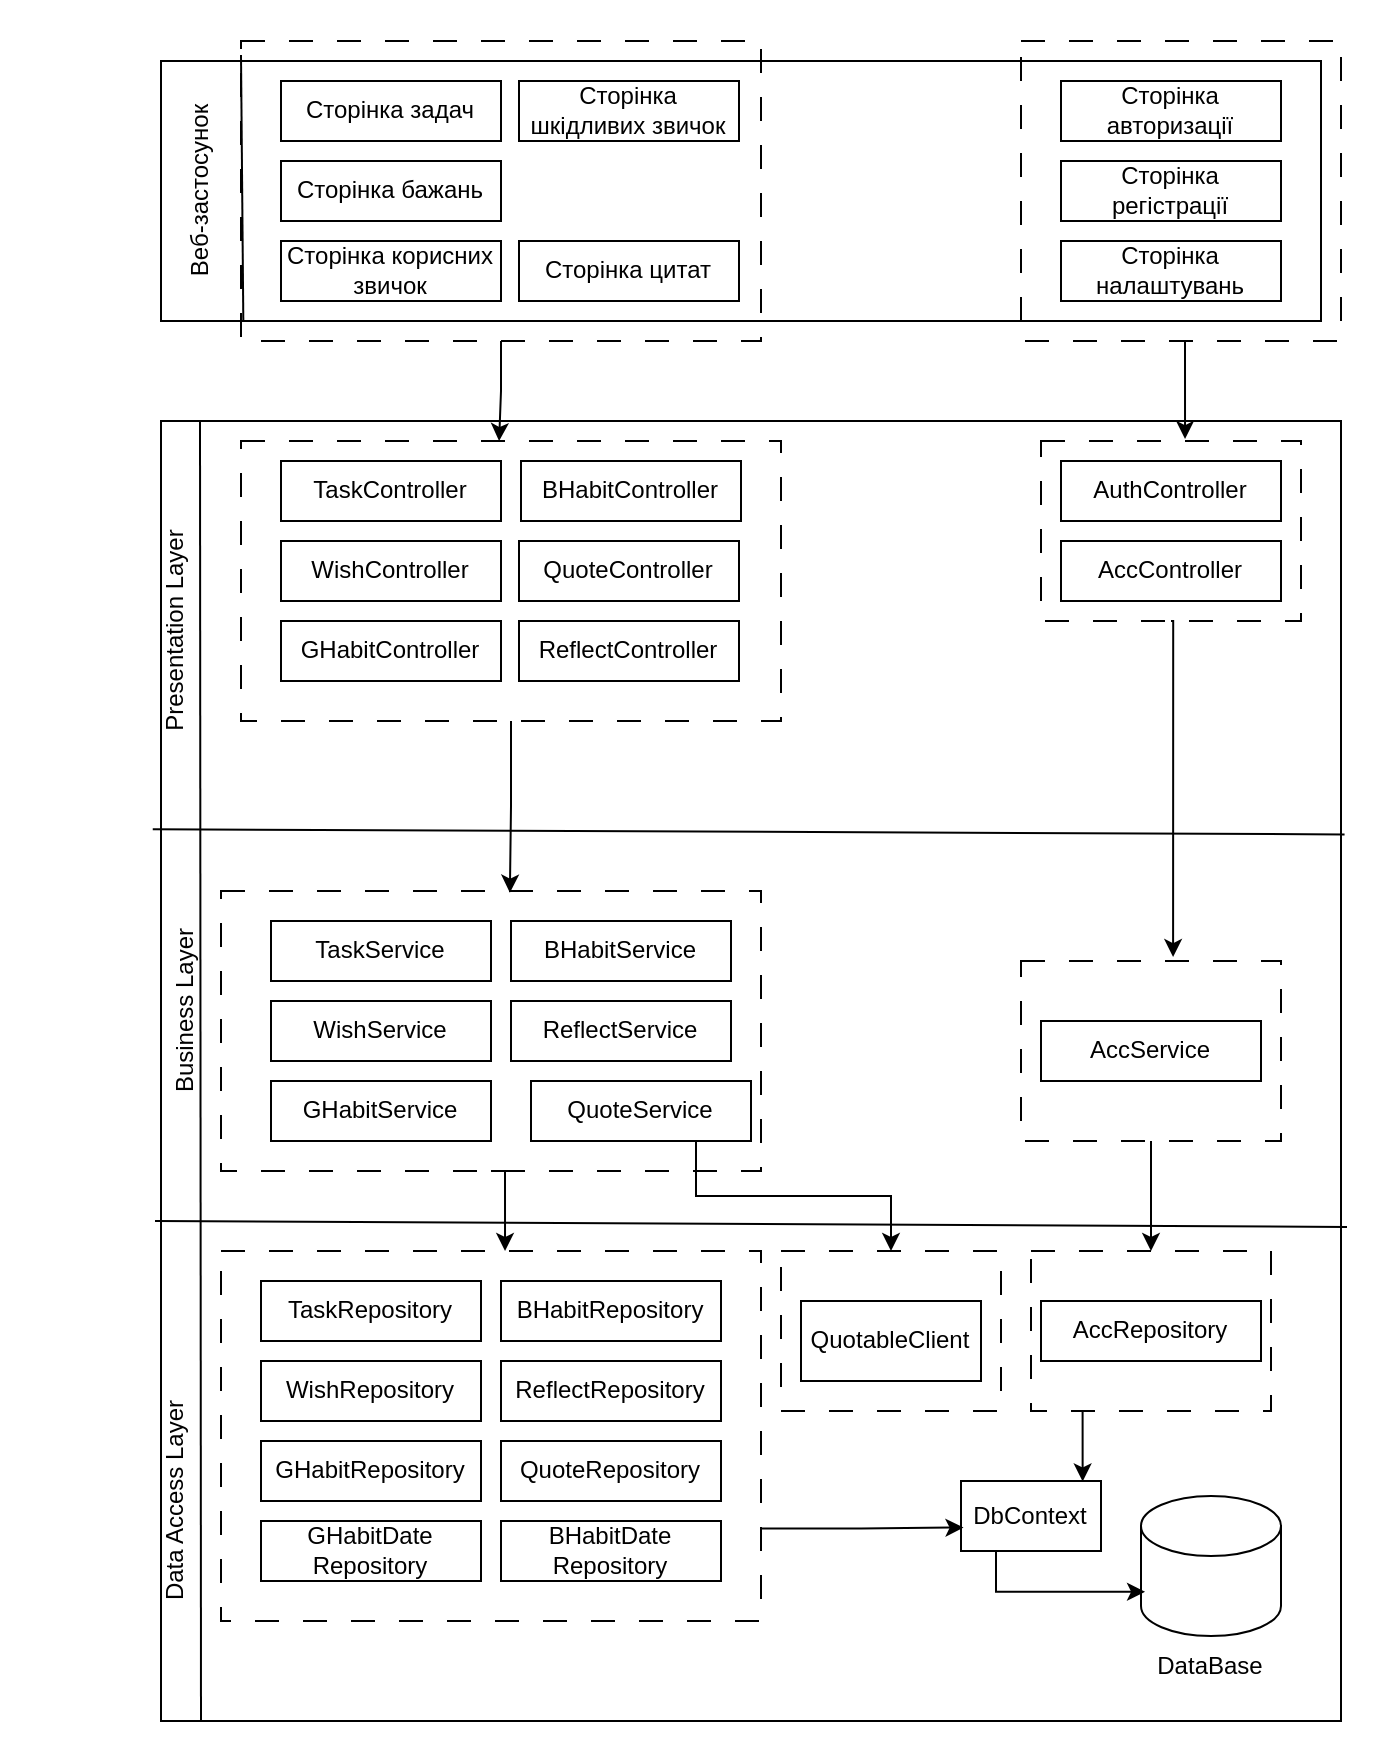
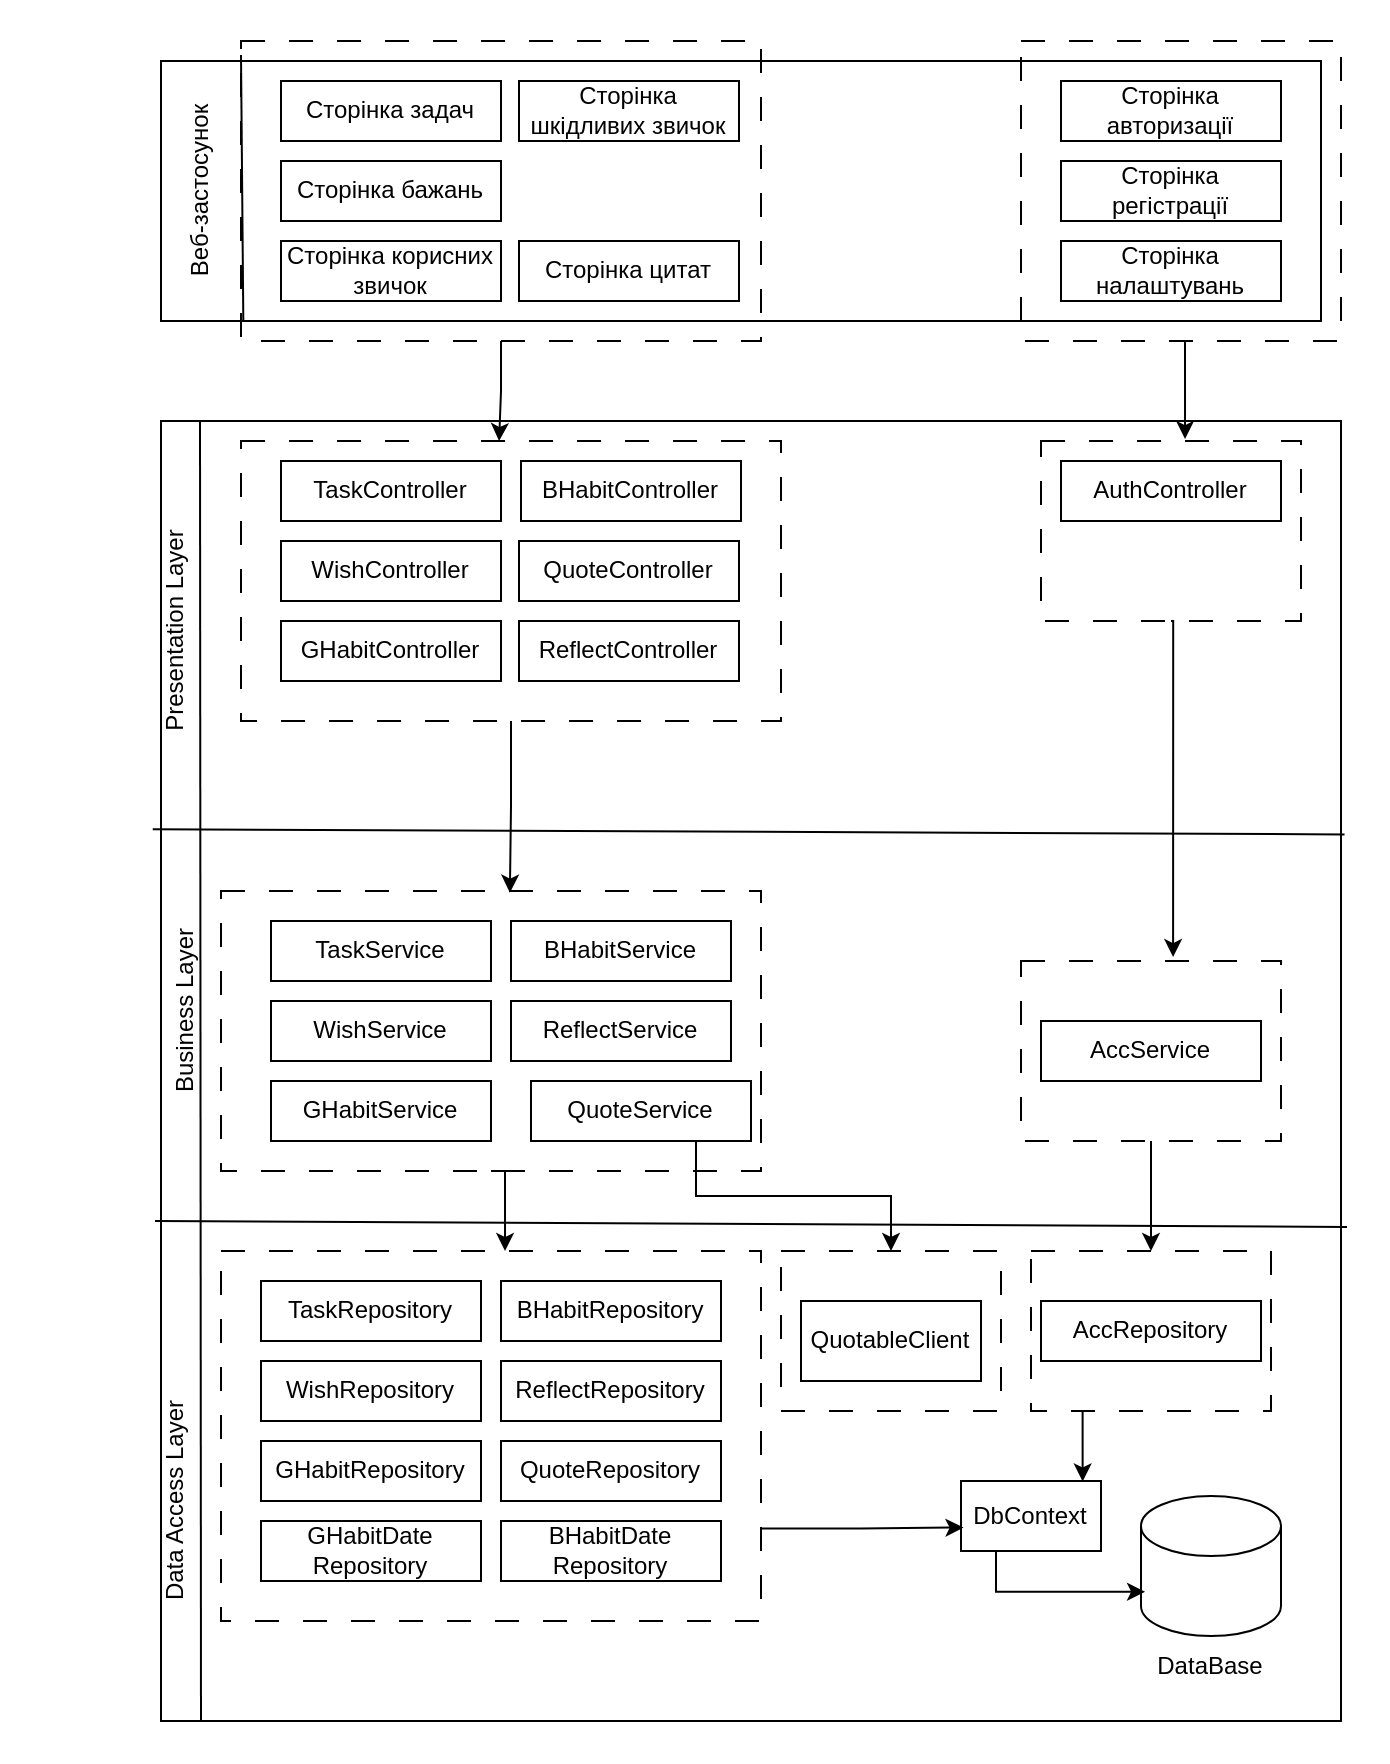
node "AccController": removed
